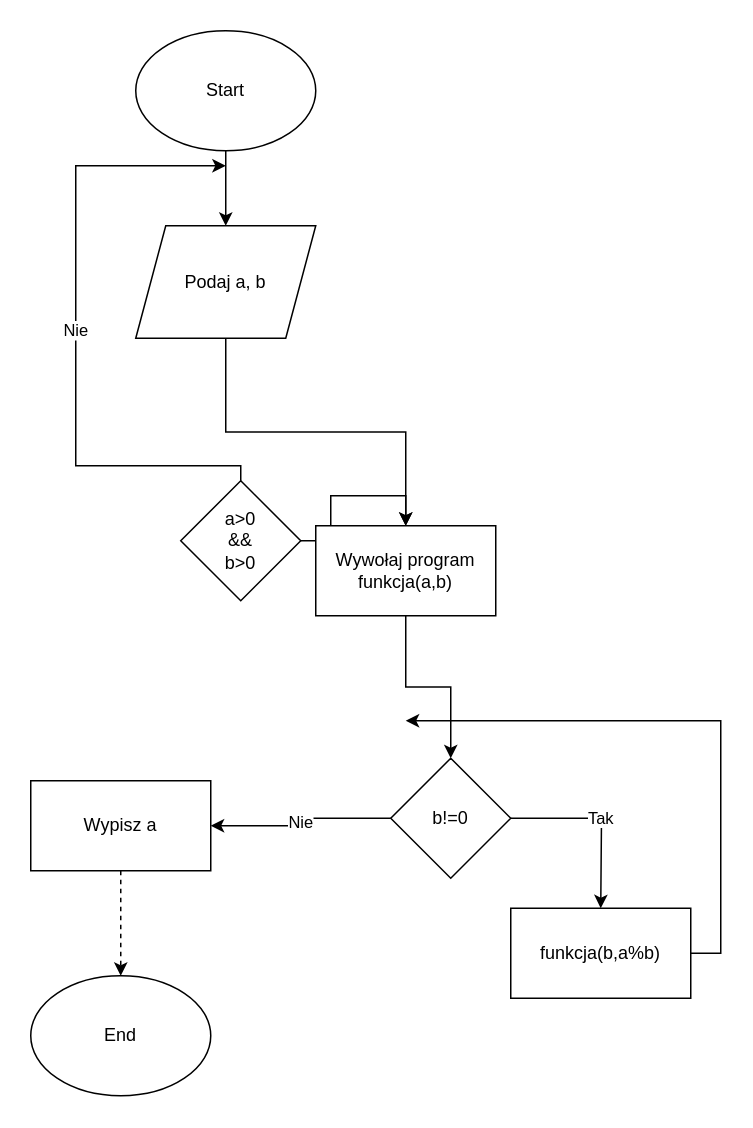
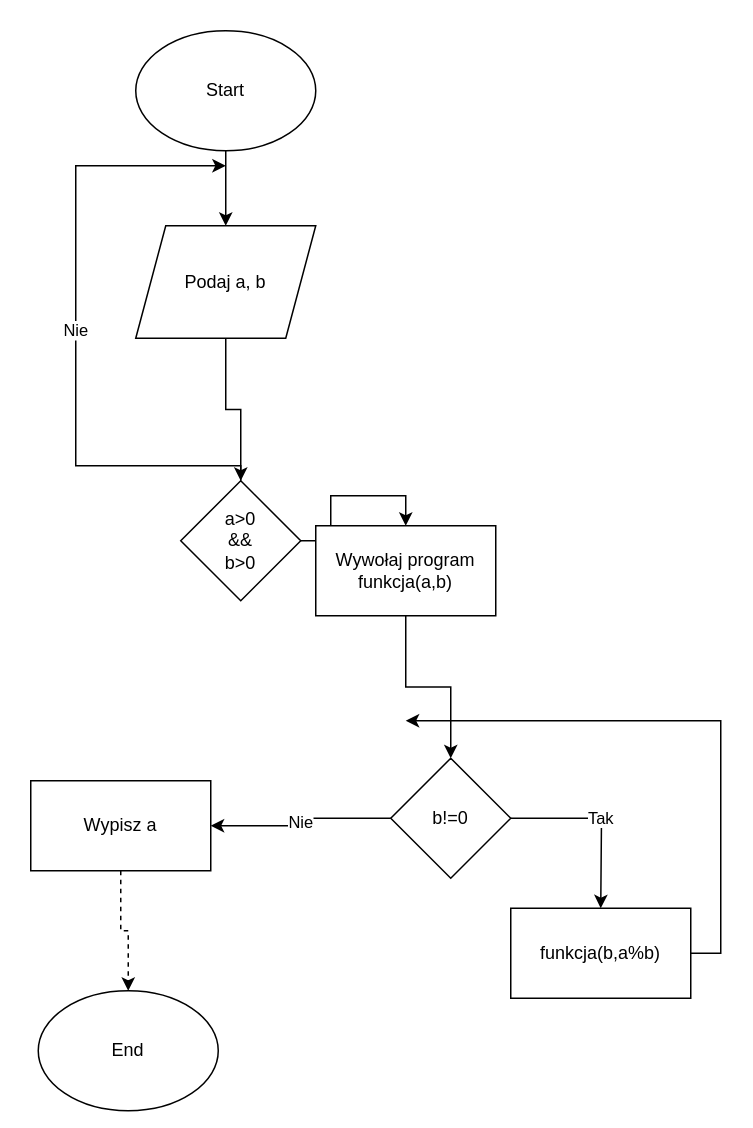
edge "Podaj a, b" -> "Wywołaj program funkcja(a,b)": now "Podaj a, b" -> "a>0 && b>0"
node "End": moved (121, 1036) -> (128, 1051)
